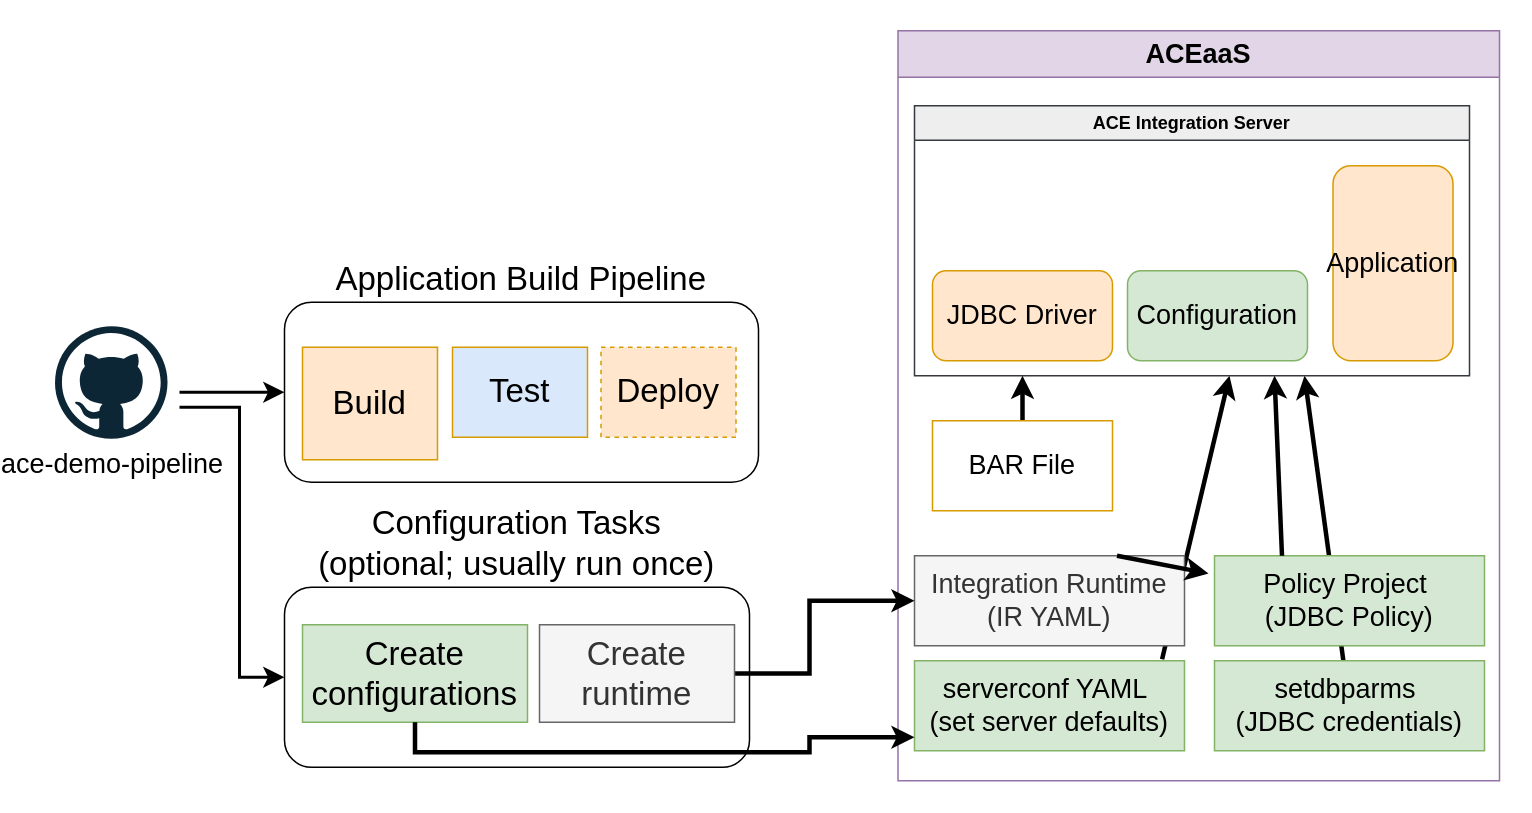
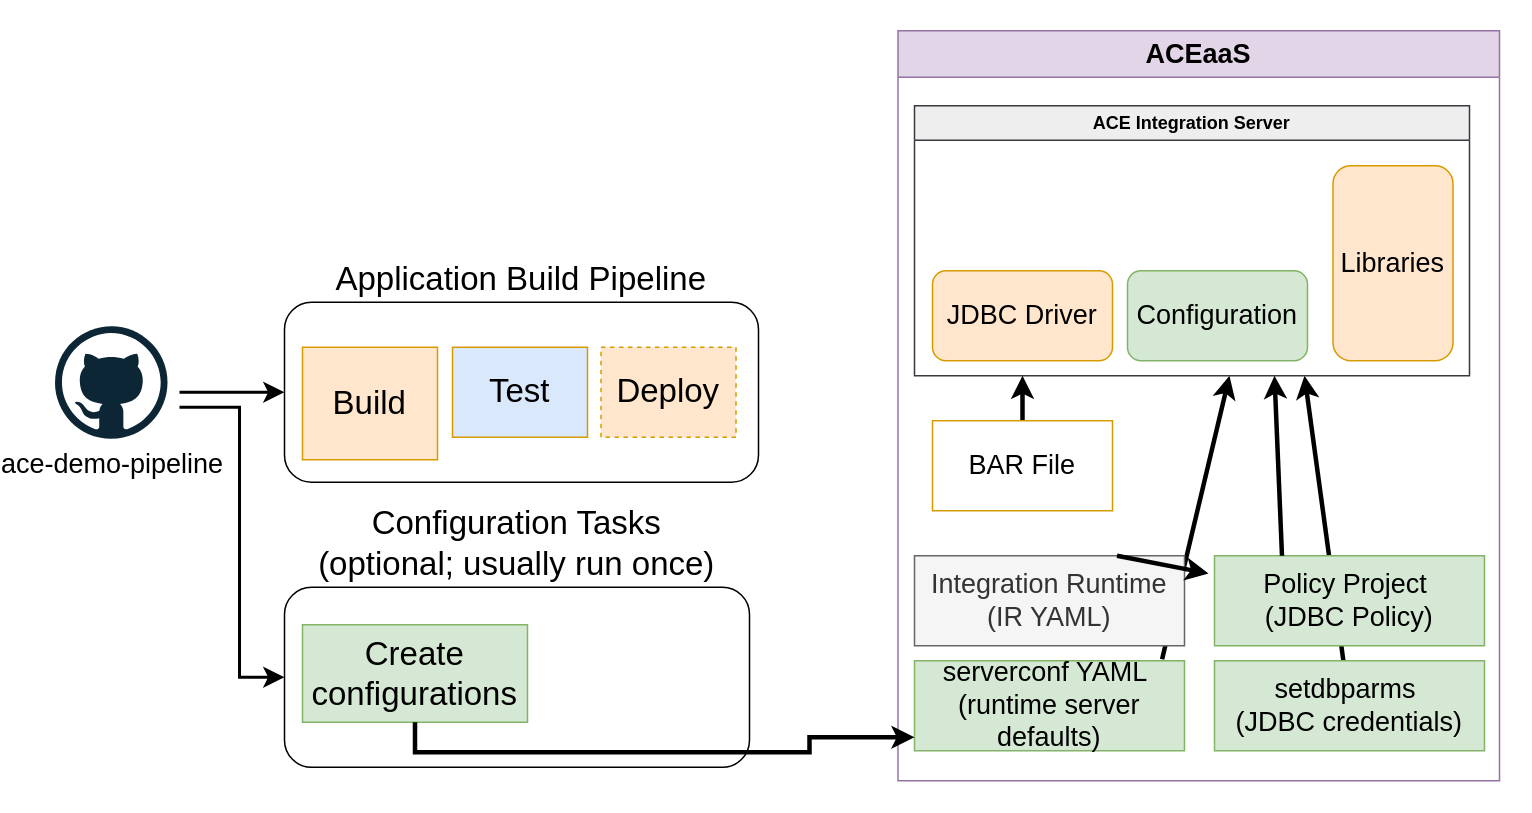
node "Application": label "Application" -> "Libraries"
edge "Create runtime" -> "Integration Runtime (IR YAML)": removed
node "Create runtime": removed
node "serverconf YAML (set server defaults)": label "serverconf YAML (set server defaults)" -> "serverconf YAML (runtime server defaults)"
